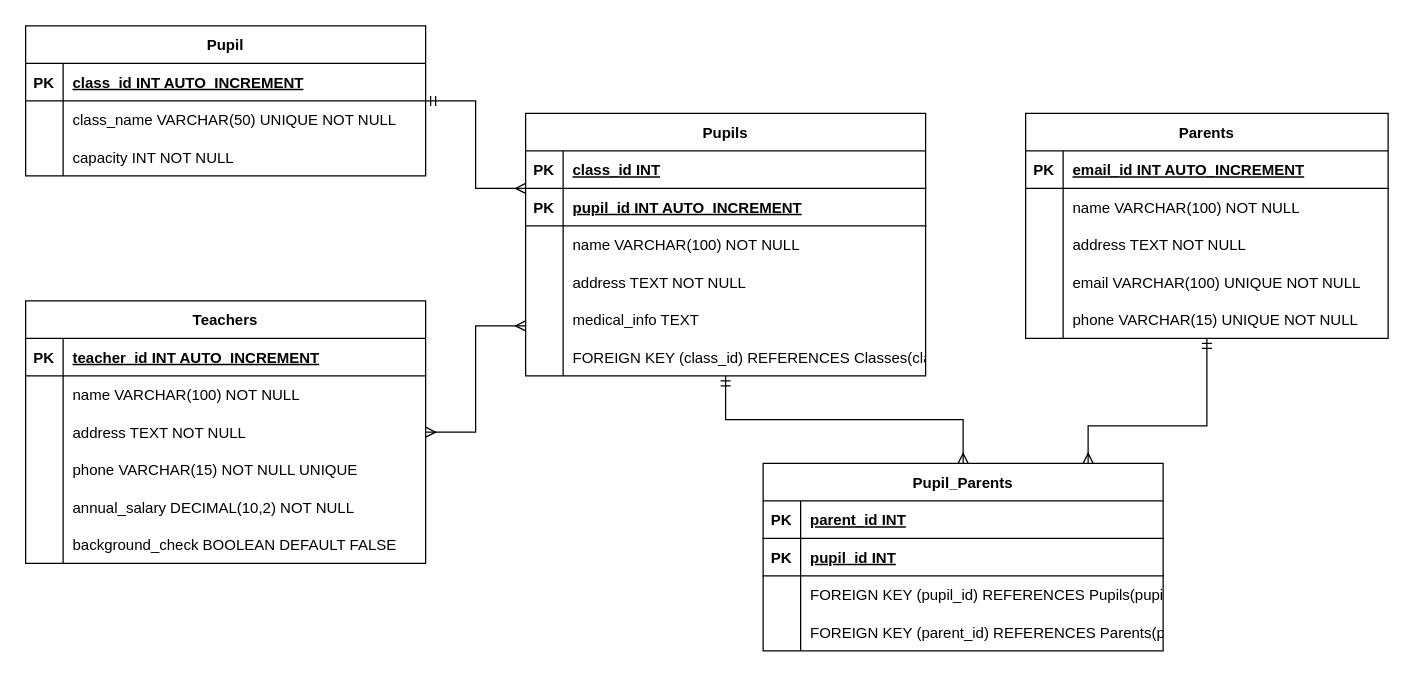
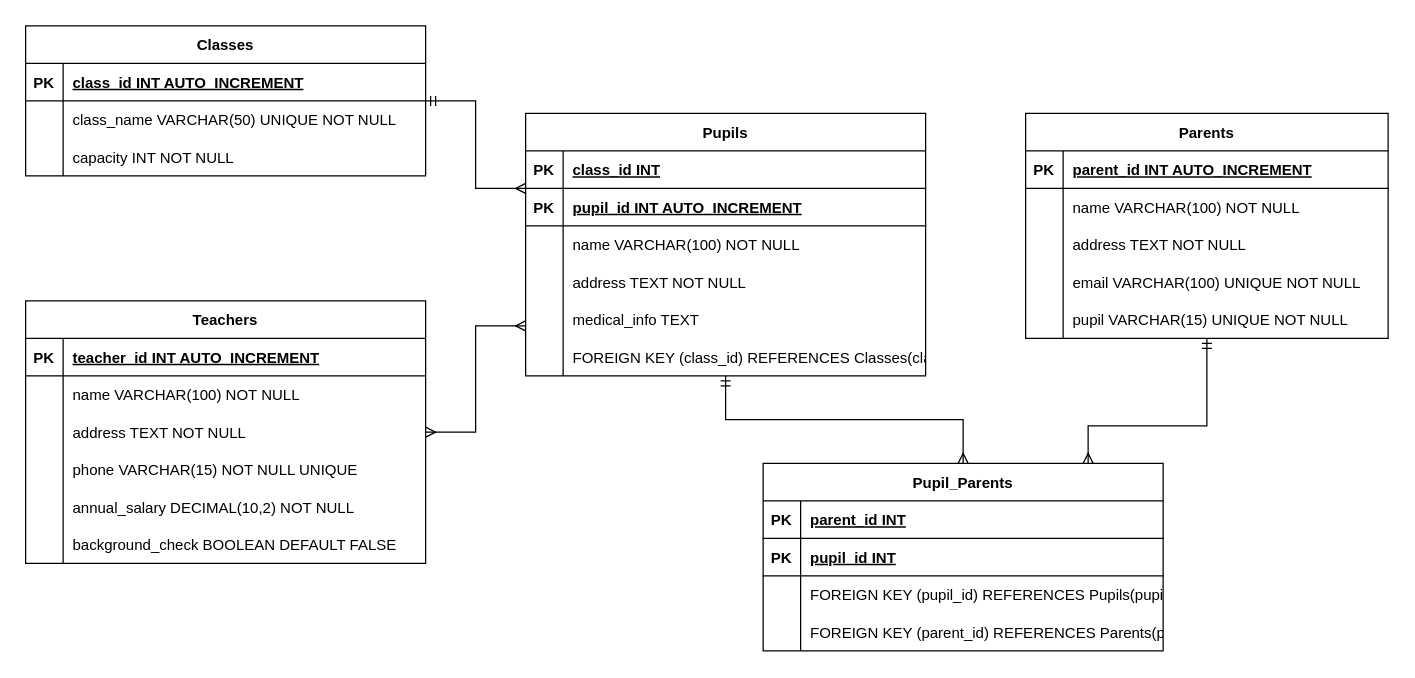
node "Pupil": label "Pupil" -> "Classes"
node "email_id INT AUTO_INCREMENT": label "email_id INT AUTO_INCREMENT" -> "parent_id INT AUTO_INCREMENT"
node "phone VARCHAR(15) UNIQUE NOT NULL": label "phone VARCHAR(15) UNIQUE NOT NULL" -> "pupil VARCHAR(15) UNIQUE NOT NULL"
